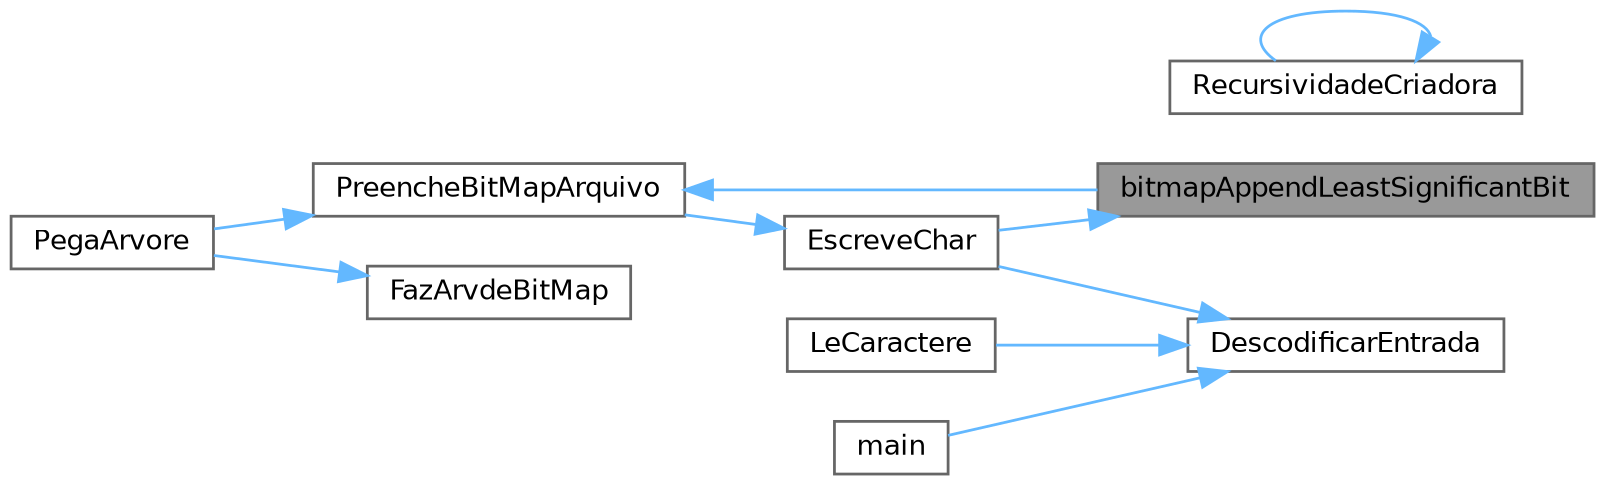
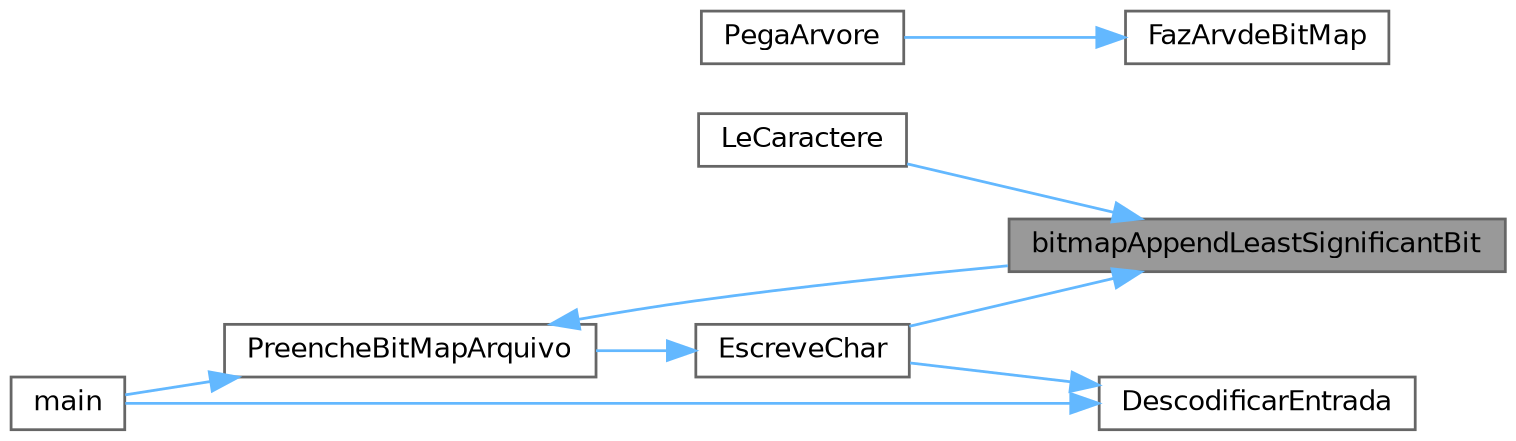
node "RecursividadeCriadora": removed
edge "PegaArvore" -> "PreencheBitMapArquivo": now "main" -> "PreencheBitMapArquivo"
edge "LeCaractere" -> "DescodificarEntrada": now "LeCaractere" -> "bitmapAppendLeastSignificantBit"
